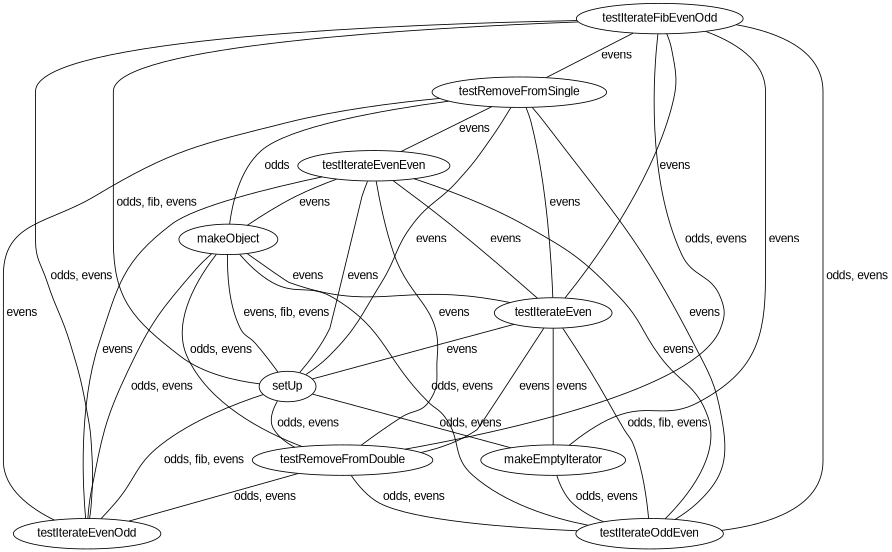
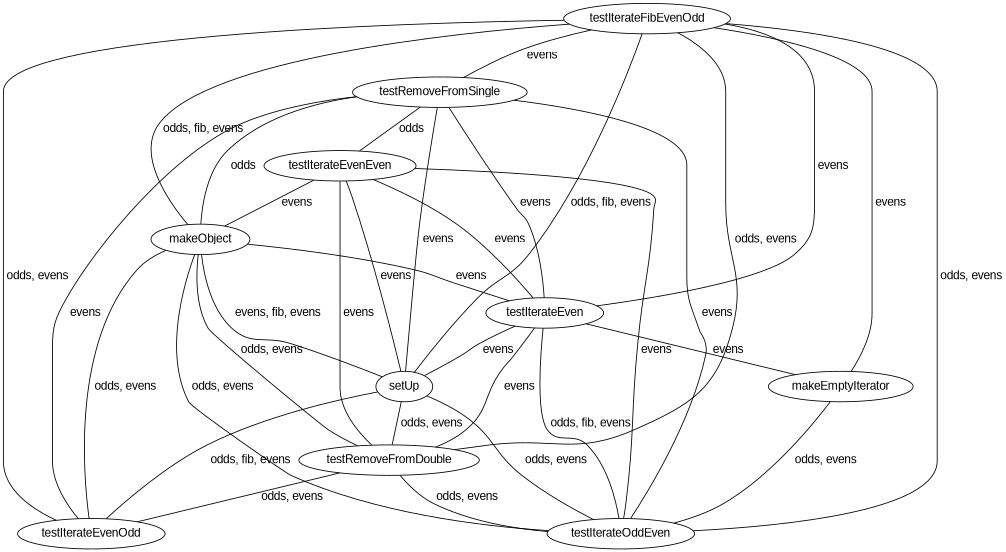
edge "testIterateFibEvenOdd" -- "makeObject": added, label "odds, fib, evens"
edge "testRemoveFromSingle" -- "testIterateEvenEven": label " evens" -> " odds"
edge "testIterateEvenEven" -- "testIterateEvenOdd": removed, label "evens"
edge "setUp" -- "makeEmptyIterator": now "setUp" -- "testIterateOddEven"
